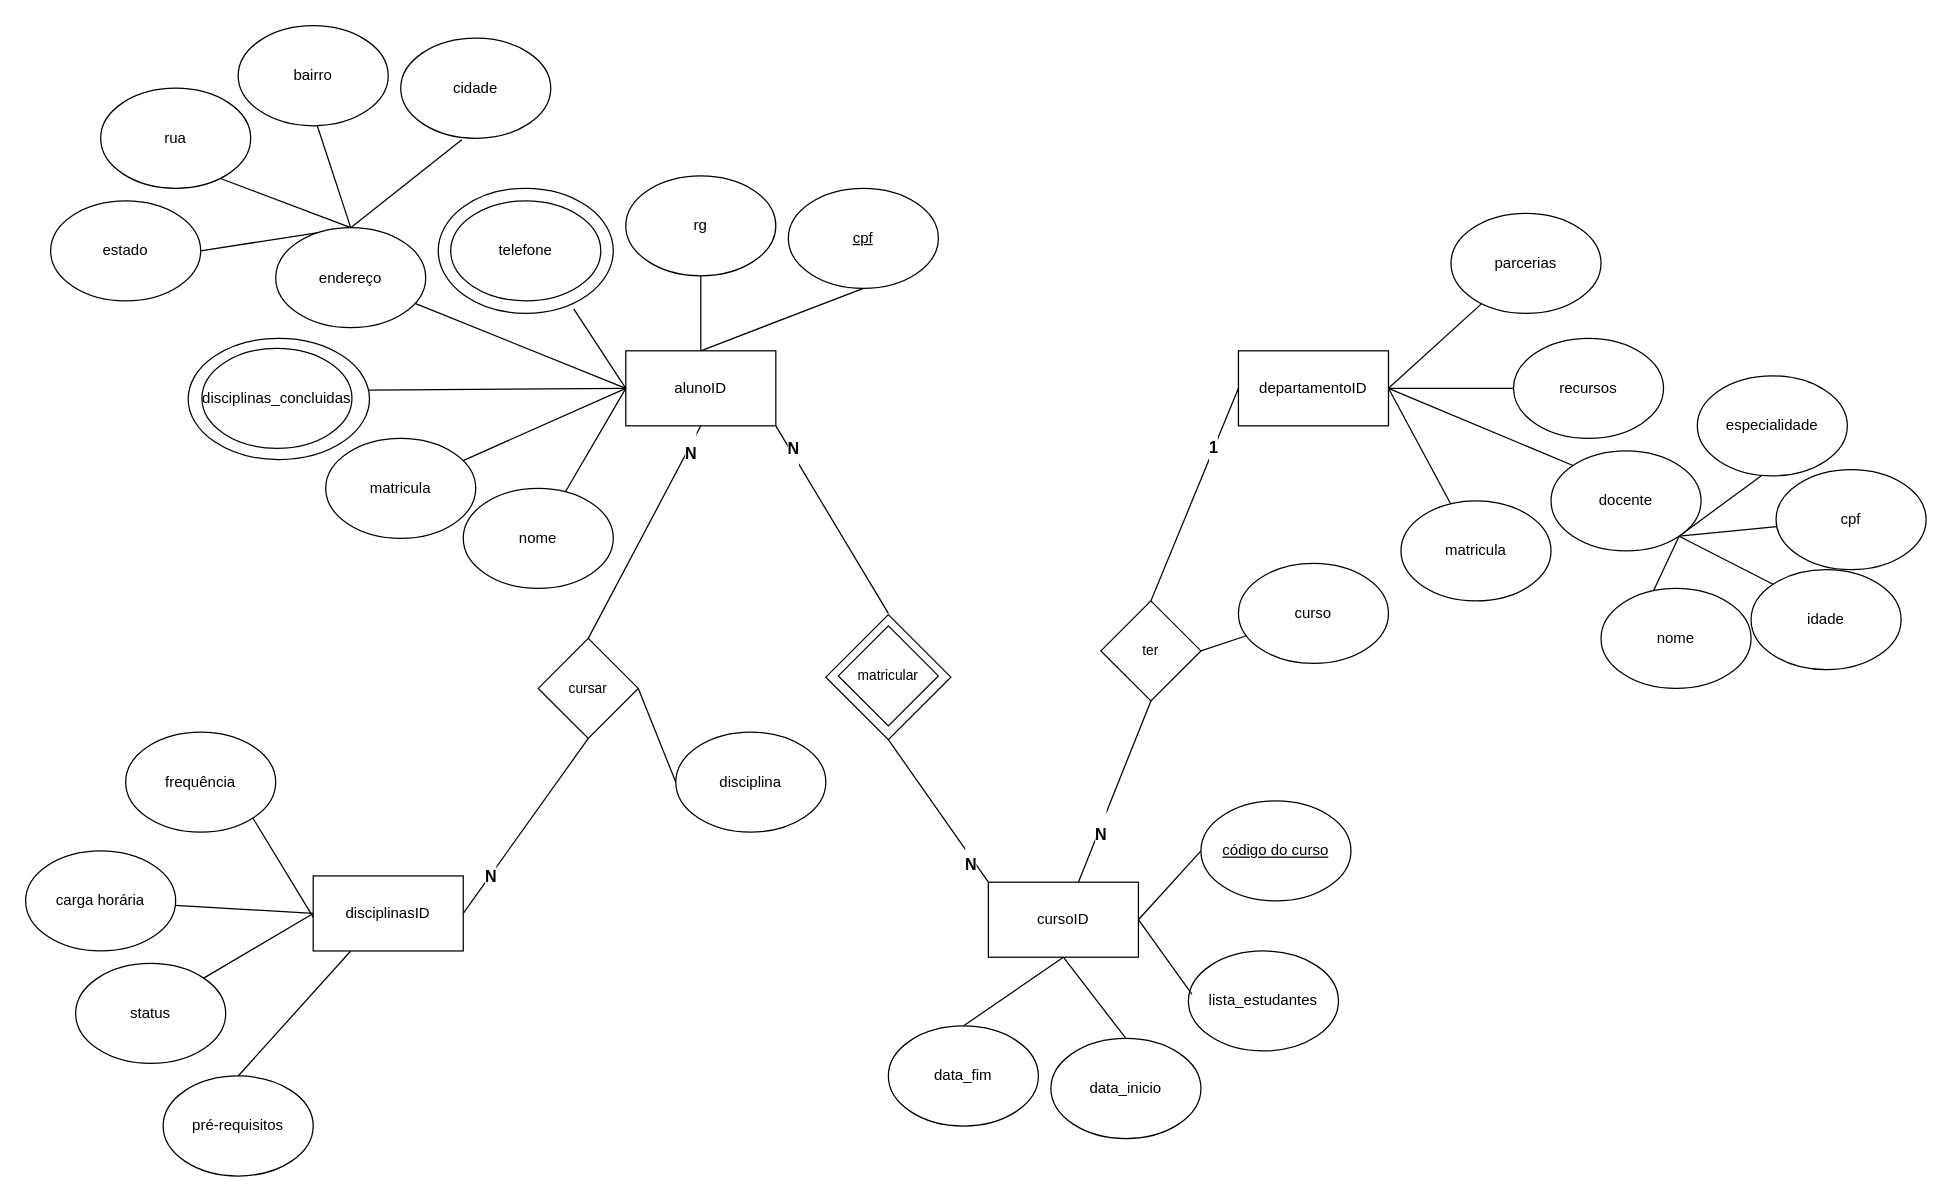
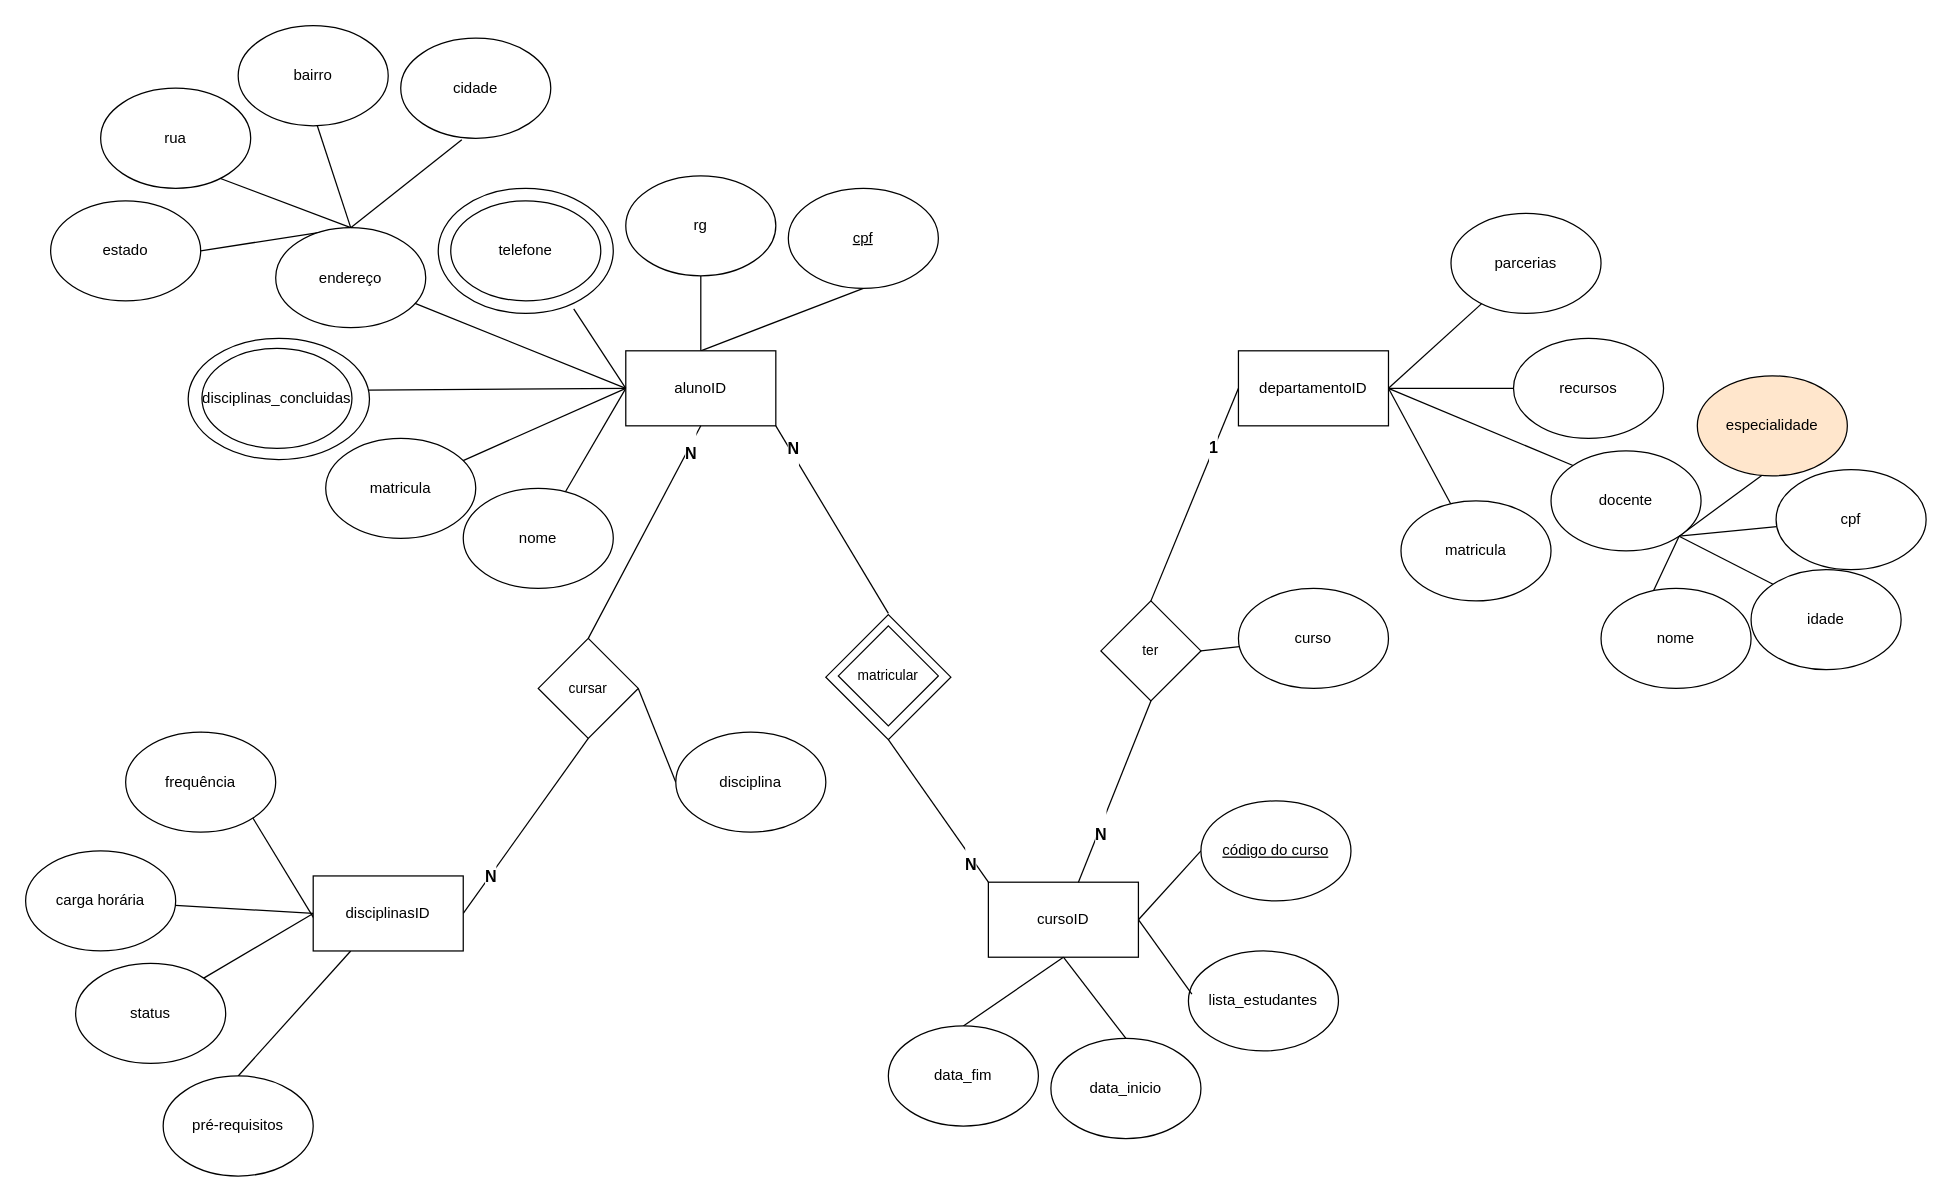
node "especialidade": fillcolor #ffffff -> #ffe6cc
node "curso": moved (1313, 613) -> (1313, 638)
